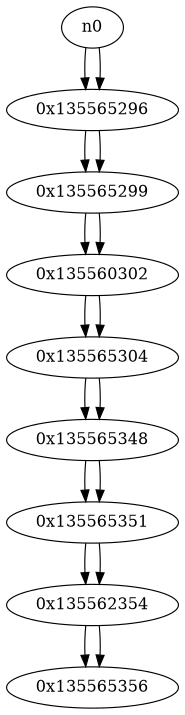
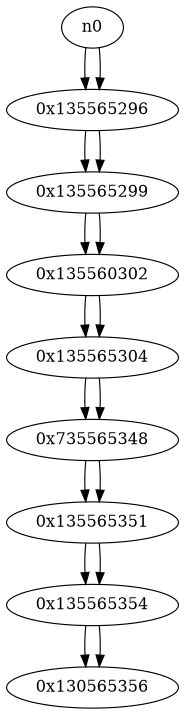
node "0x135565348": label "0x135565348" -> "0x735565348"
node "0x135562354": label "0x135562354" -> "0x135565354"
node "0x135565356": label "0x135565356" -> "0x130565356"
